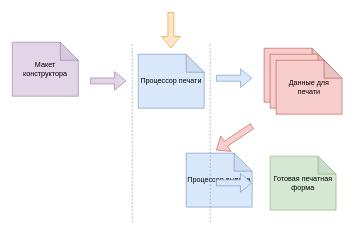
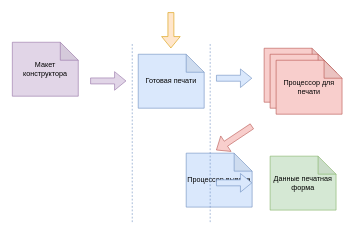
node "Процессор печати": label "Процессор печати" -> "Готовая печати"
node "Данные для печати": label "Данные для печати" -> "Процессор для печати"
node "Готовая печатная форма": label "Готовая печатная форма" -> "Данные печатная форма"
